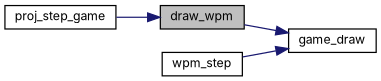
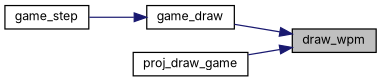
node "proj_step_game": label "proj_step_game" -> "proj_draw_game"
edge "draw_wpm" -> "game_draw": reversed
node "wpm_step": label "wpm_step" -> "game_step"
